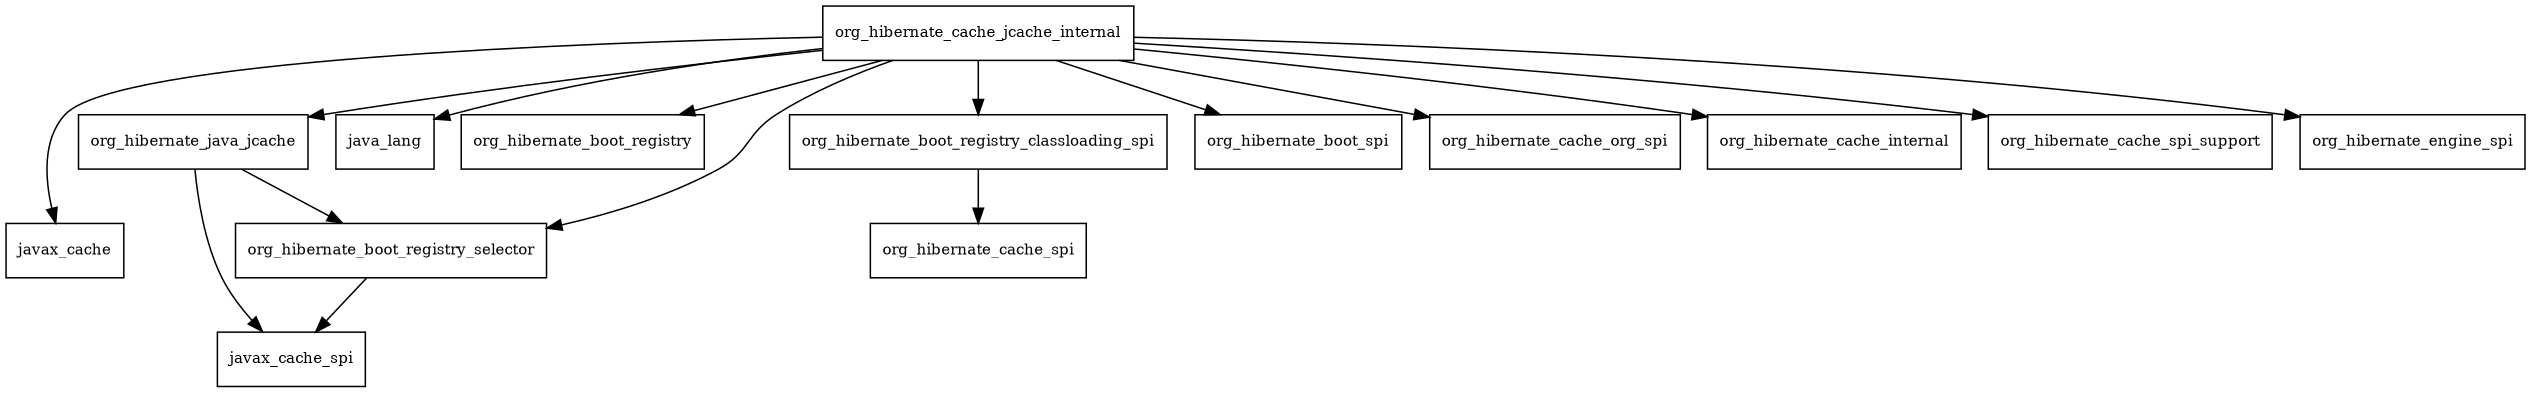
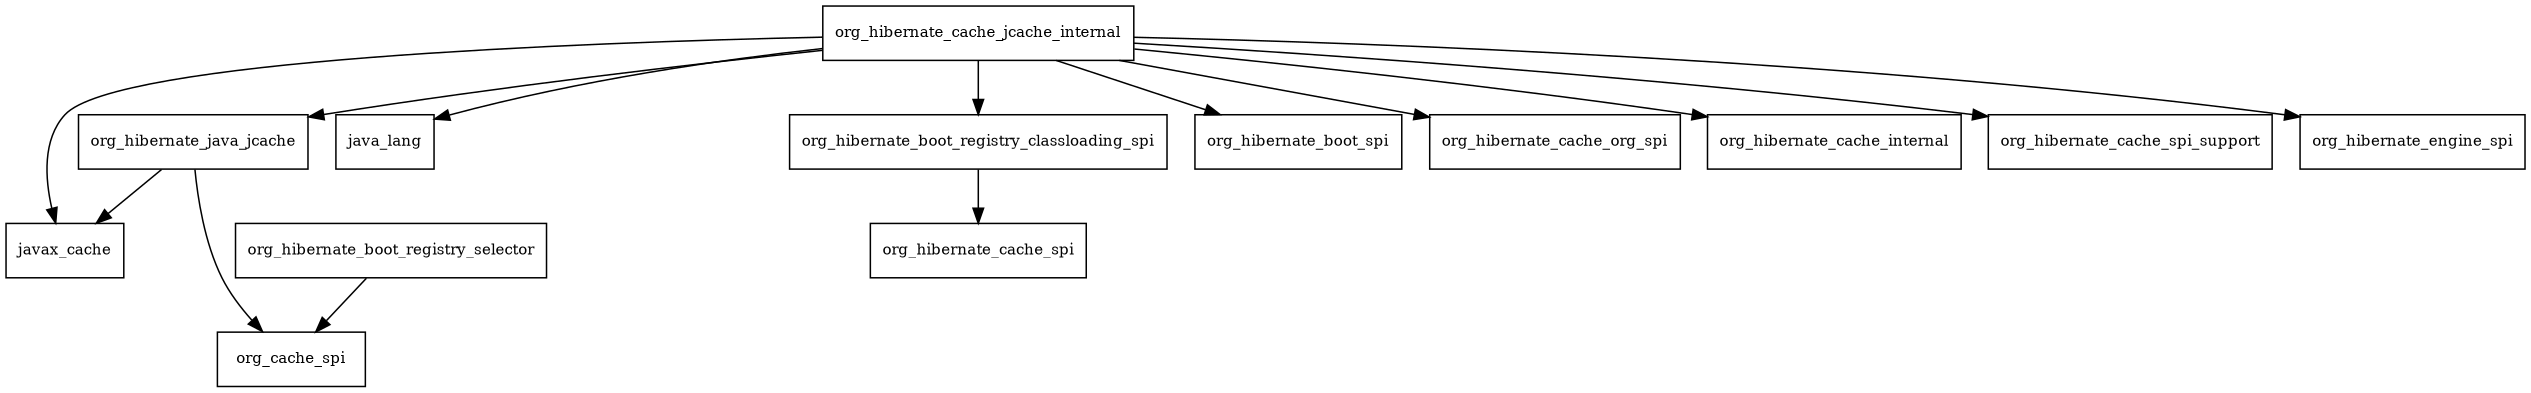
node "org_hibernate_boot_registry": removed
edge "org_hibernate_cache_jcache_internal" -> "org_hibernate_boot_registry_selector": removed
edge "org_hibernate_java_jcache" -> "org_hibernate_boot_registry_selector": now "org_hibernate_java_jcache" -> "javax_cache"
node "javax_cache_spi": label "javax_cache_spi" -> "org_cache_spi"
